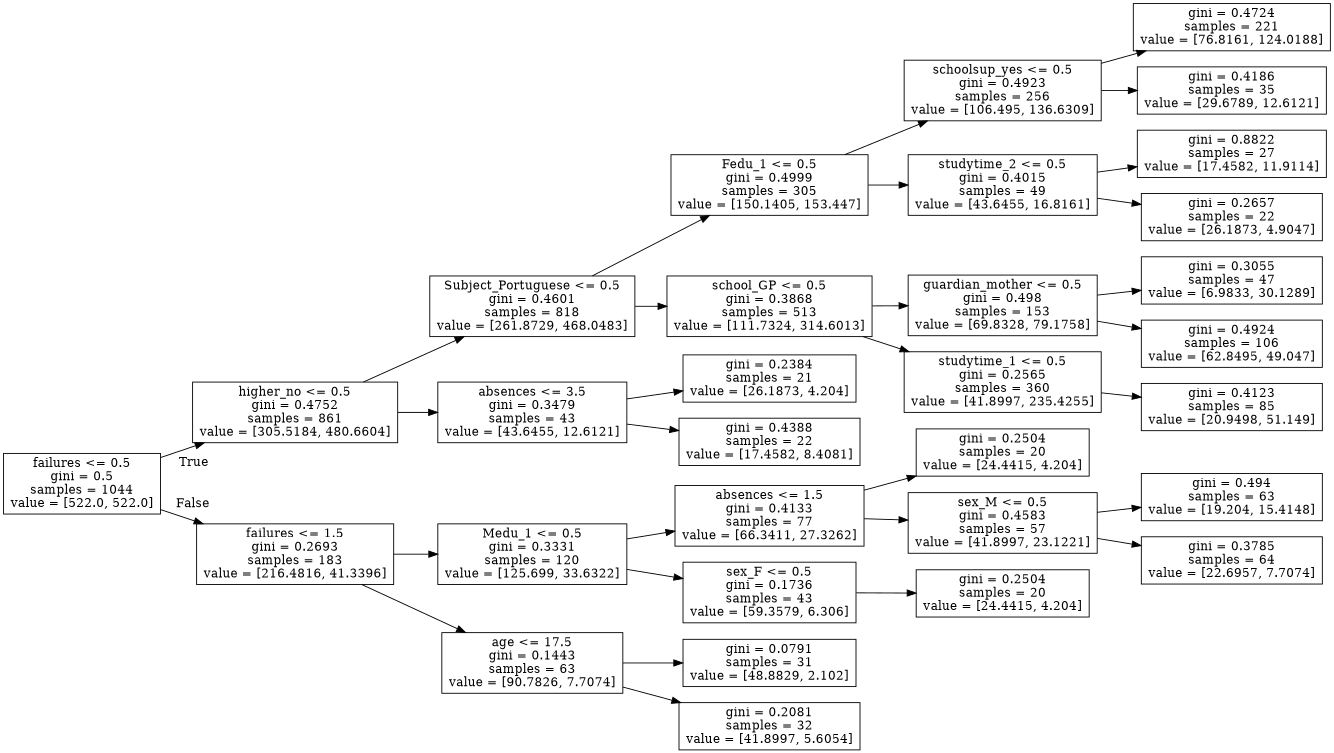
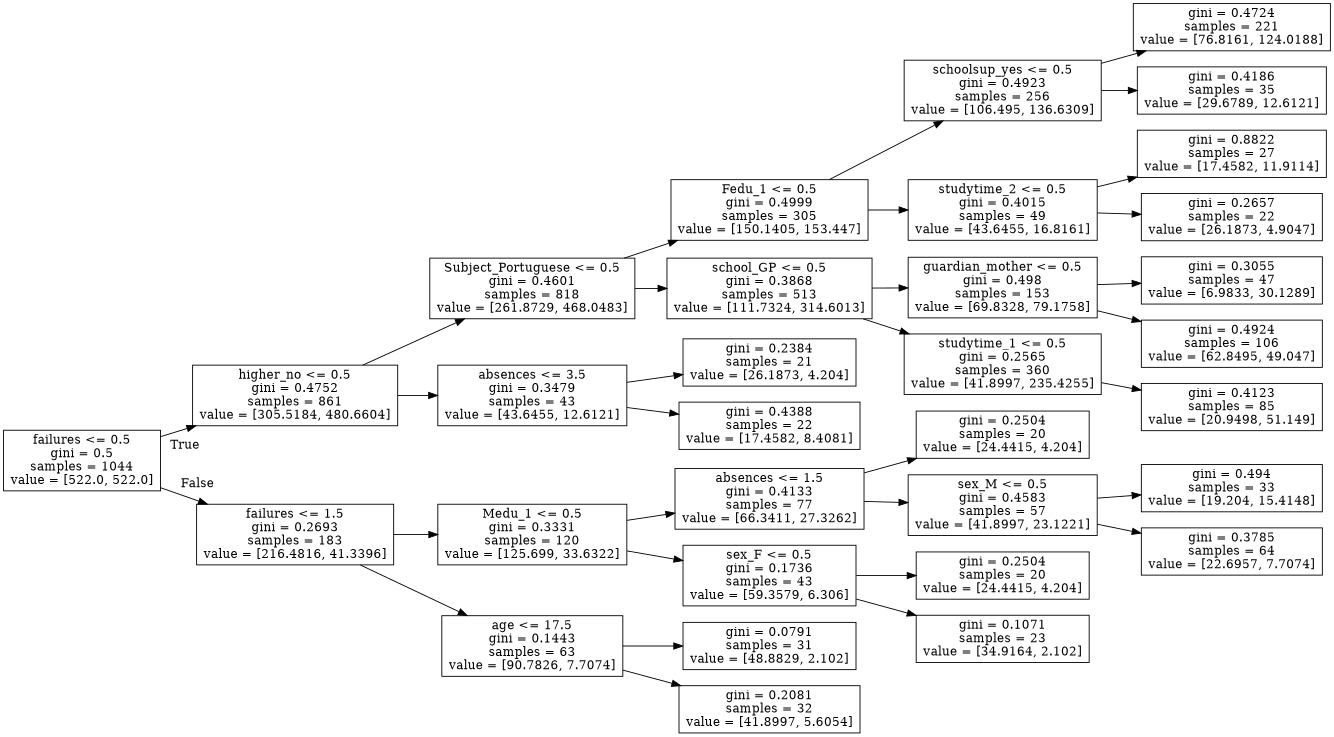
node "gini = 0.494 samples = 63 value = [19.204, 15.4148]": label "gini = 0.494 samples = 63 value = [19.204, 15.4148]" -> "gini = 0.494 samples = 33 value = [19.204, 15.4148]"
node "gini = 0.1071 samples = 23 value = [34.9164, 2.102]": added
